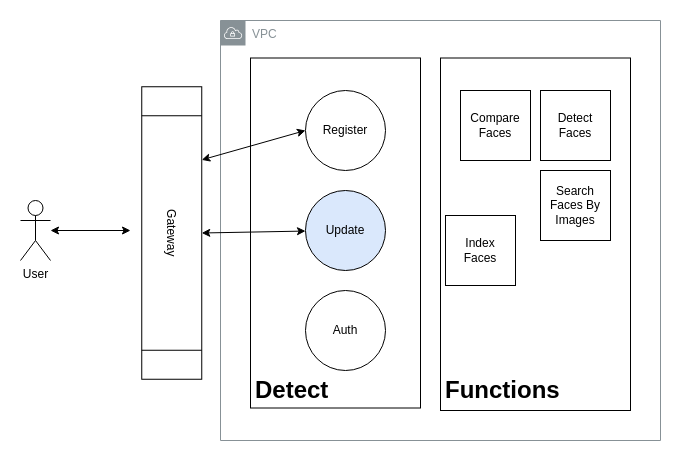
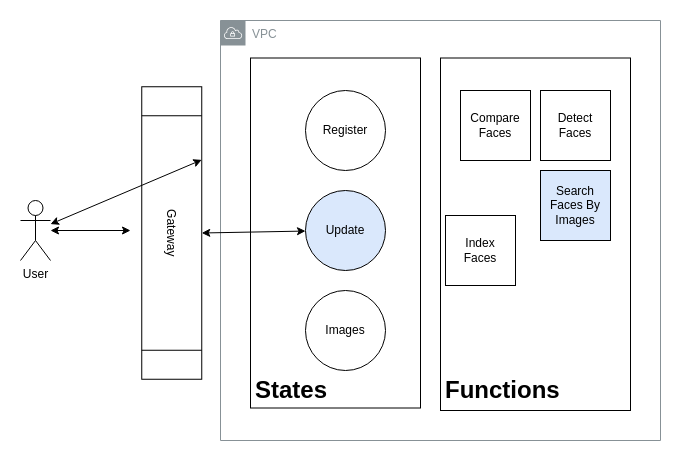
edge "Register" -- "Gateway": now "User" -- "Gateway"
node "Search Faces By Images": fillcolor #ffffff -> #dae8fc
node "Auth": label "Auth" -> "Images"
node "Detect": label "Detect" -> "States"
